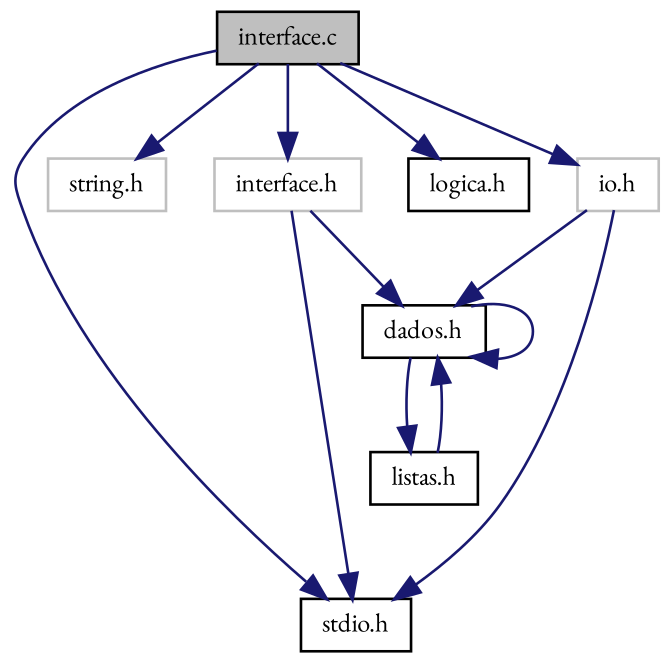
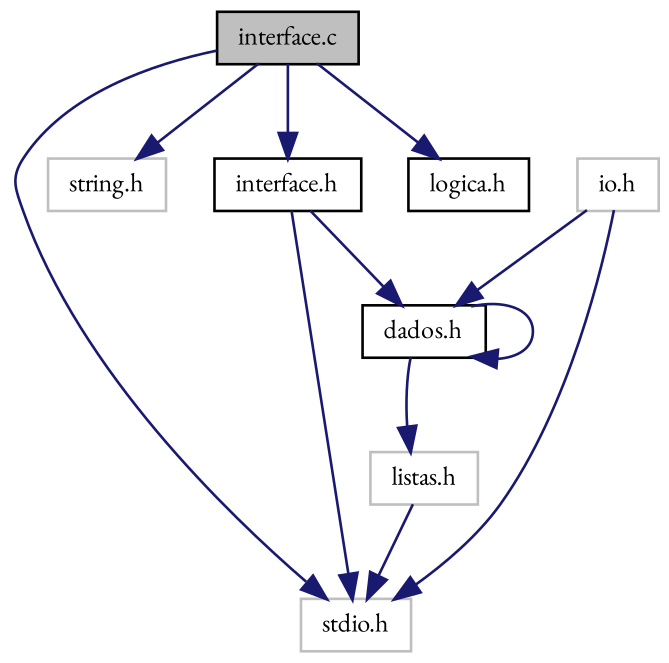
edge "interface.c" -> "io.h": removed
node "interface.h": color grey75 -> black
edge "listas.h" -> "dados.h": now "listas.h" -> "stdio.h"
node "listas.h": color black -> grey75
node "stdio.h": color black -> grey75
